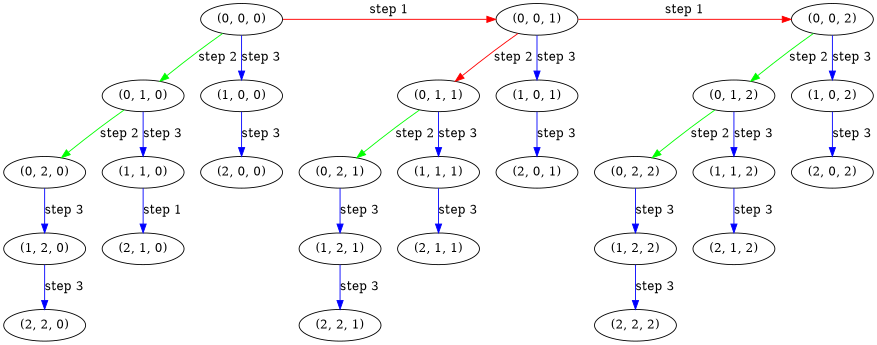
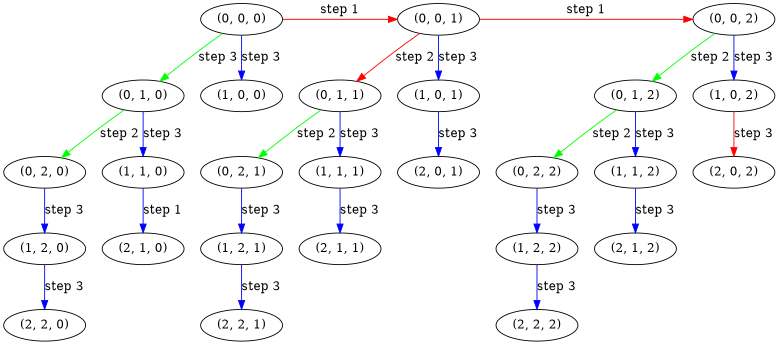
edge "(0, 0, 0)" -> "(0, 1, 0)": label "step 2" -> "step 3"
edge "(1, 0, 2)" -> "(2, 0, 2)": color blue -> red
node "(2, 0, 0)": removed
